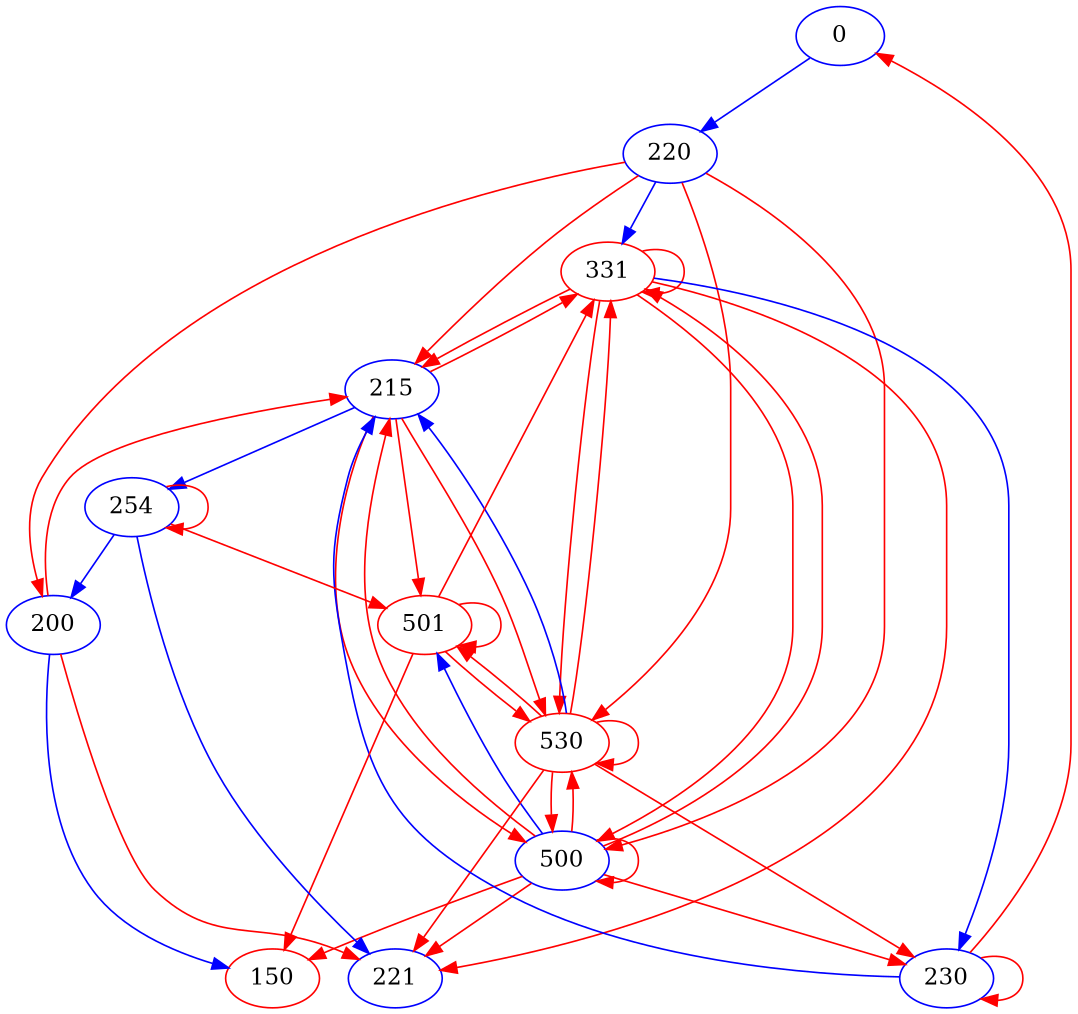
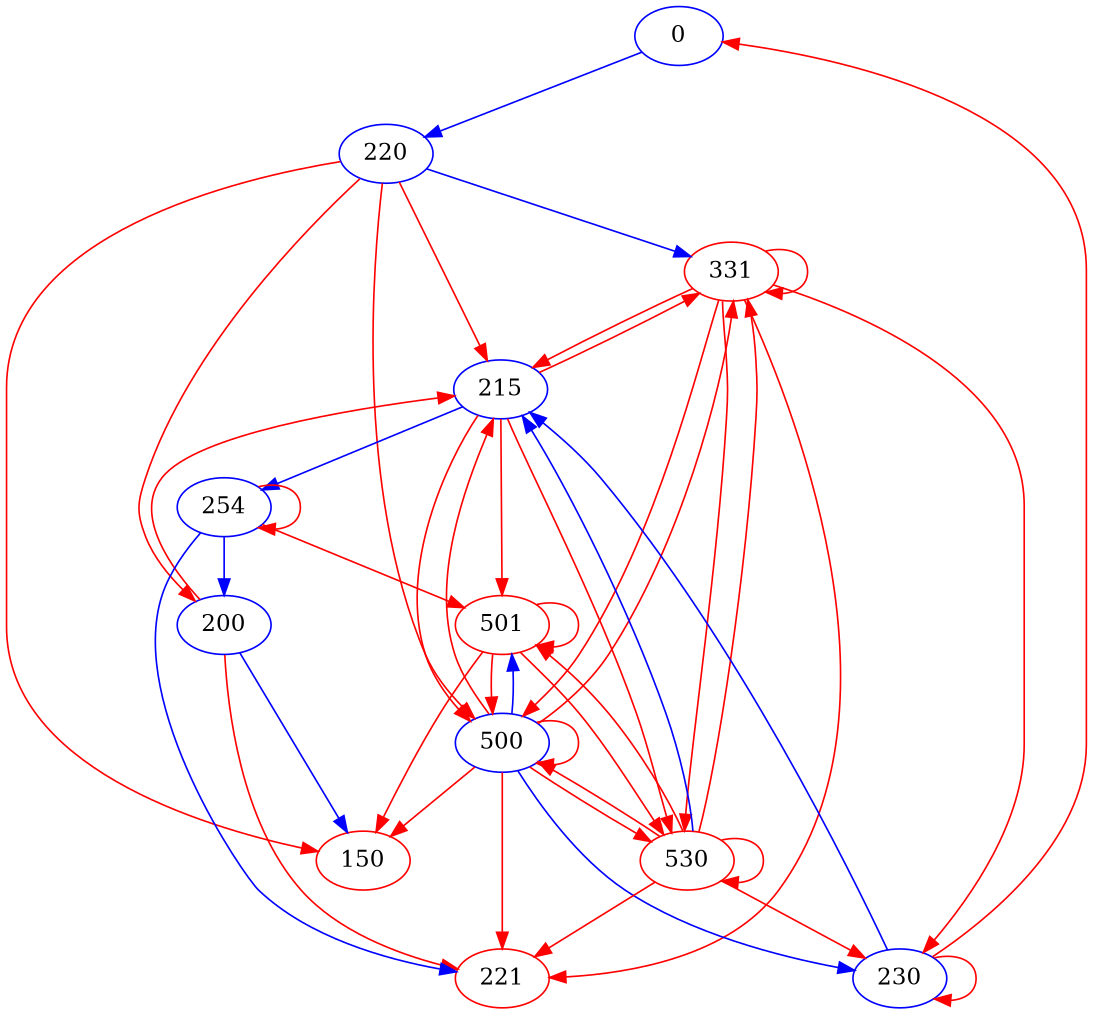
edge "501" -> "331": now "501" -> "500"
edge "220" -> "530": now "220" -> "150"
edge "331" -> "230": color blue -> red
edge "500" -> "230": color red -> blue
node "221": color blue -> red
